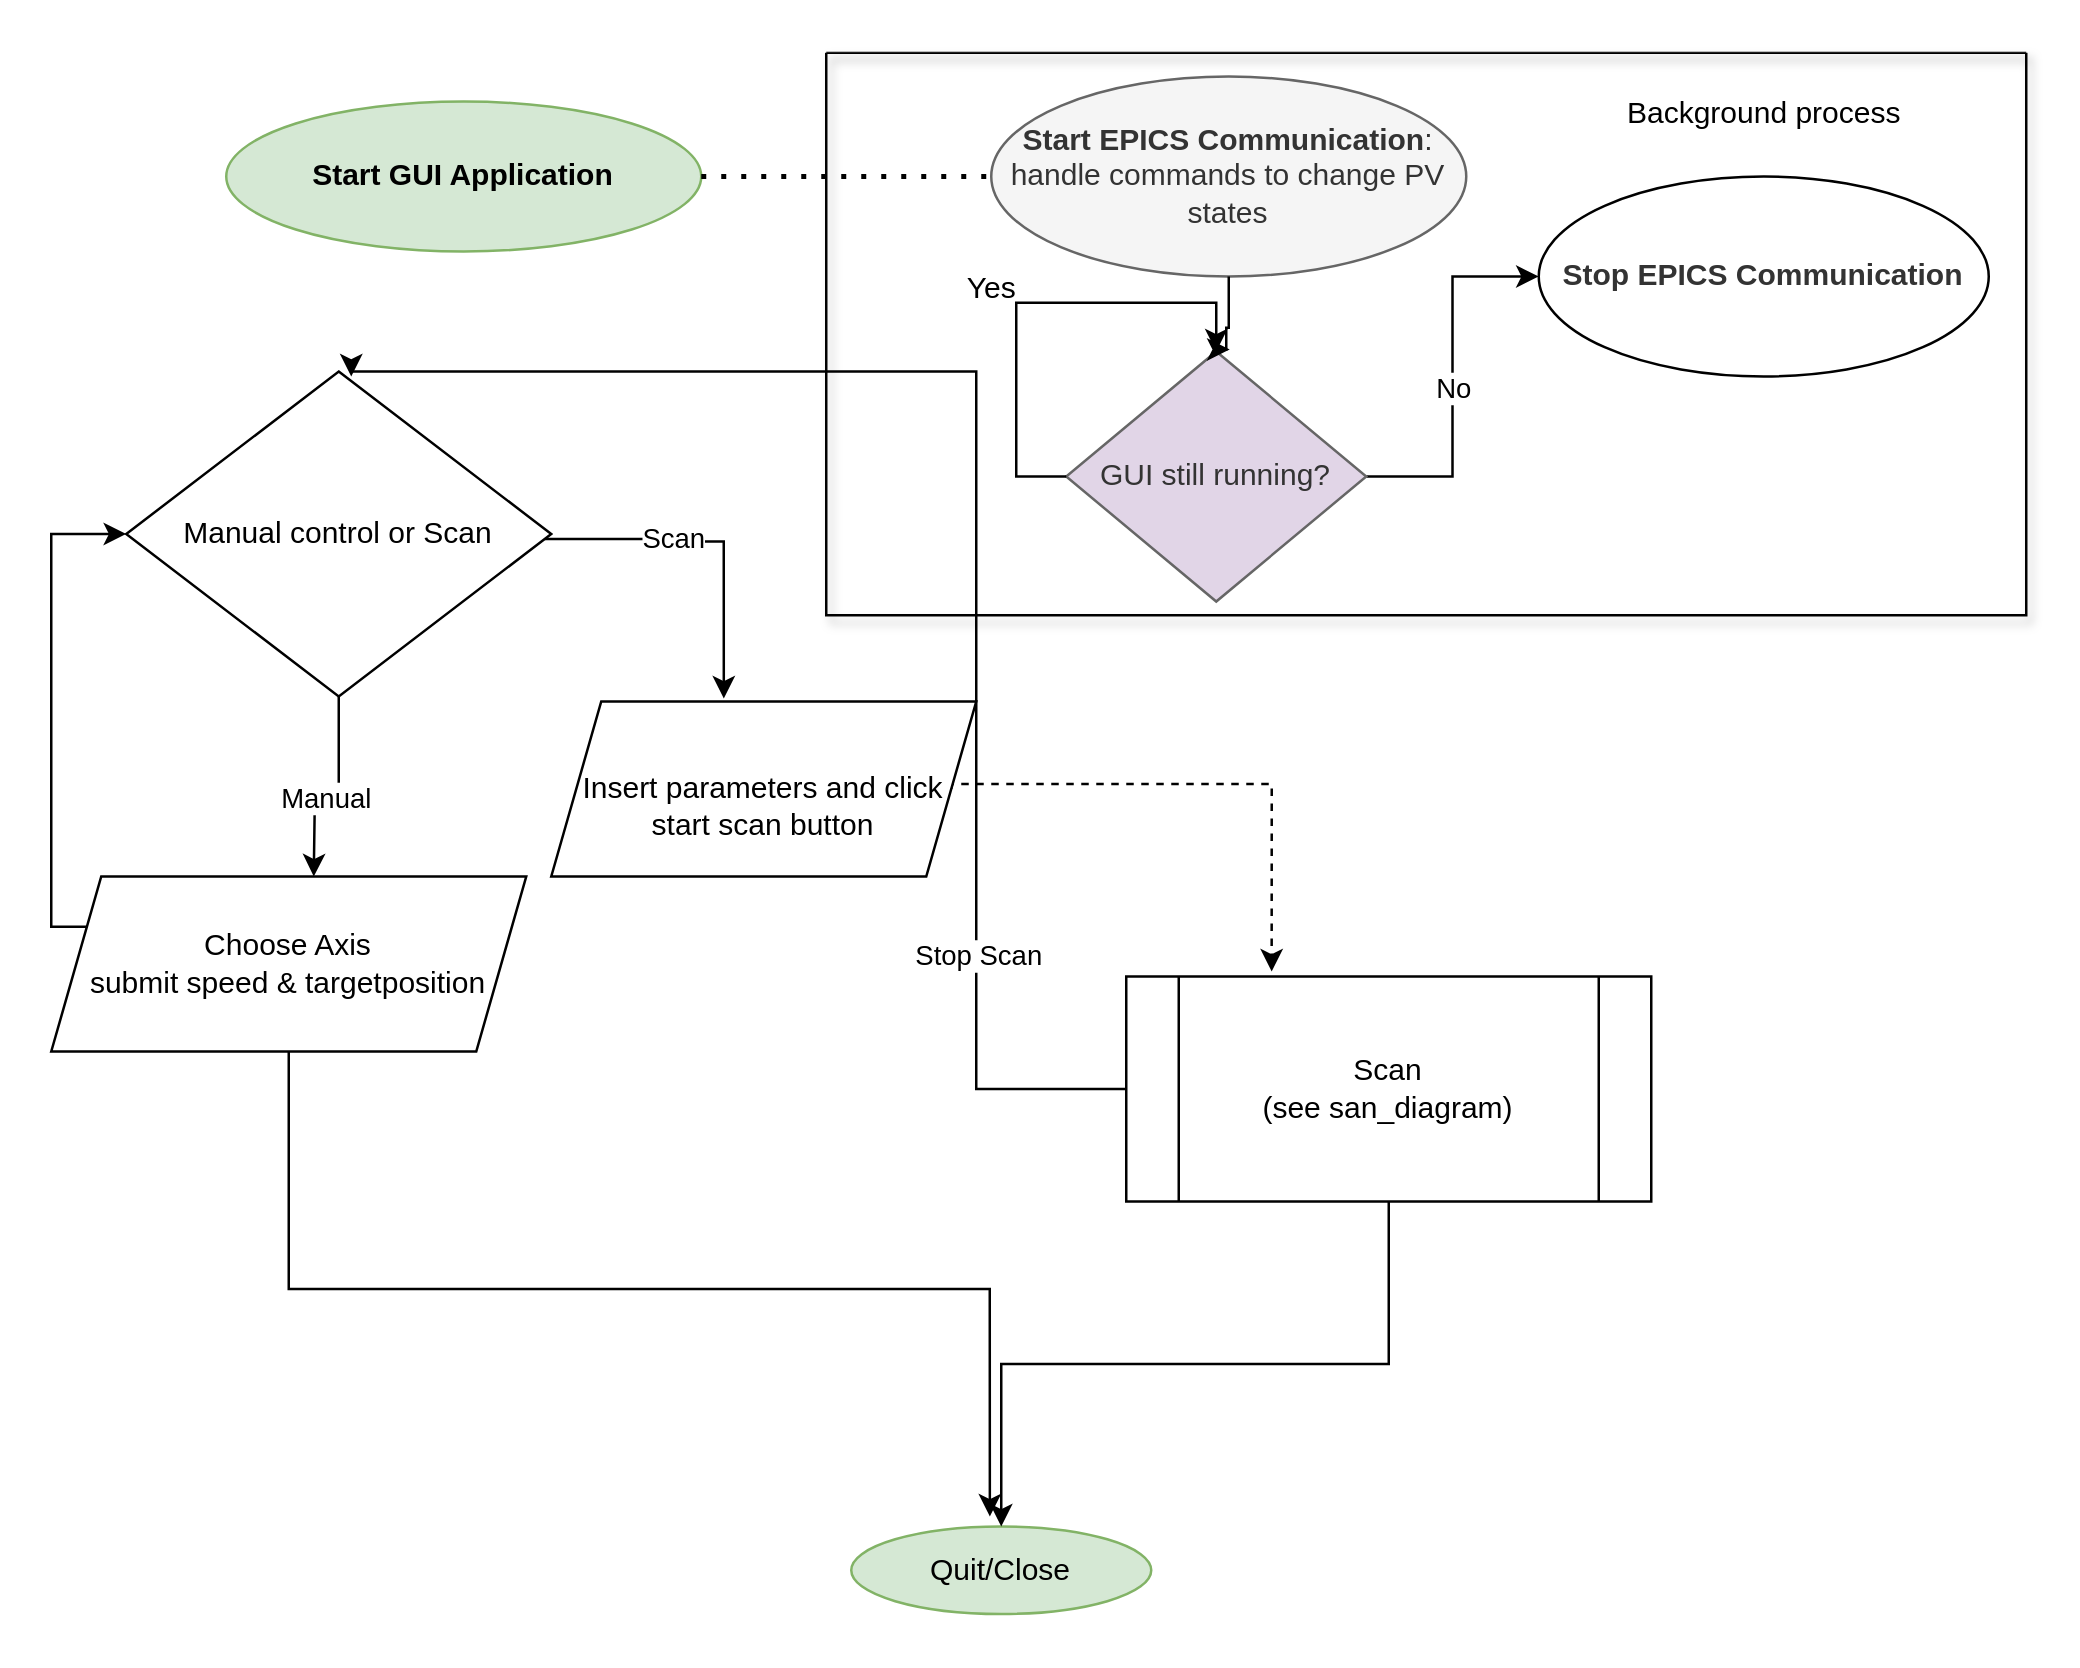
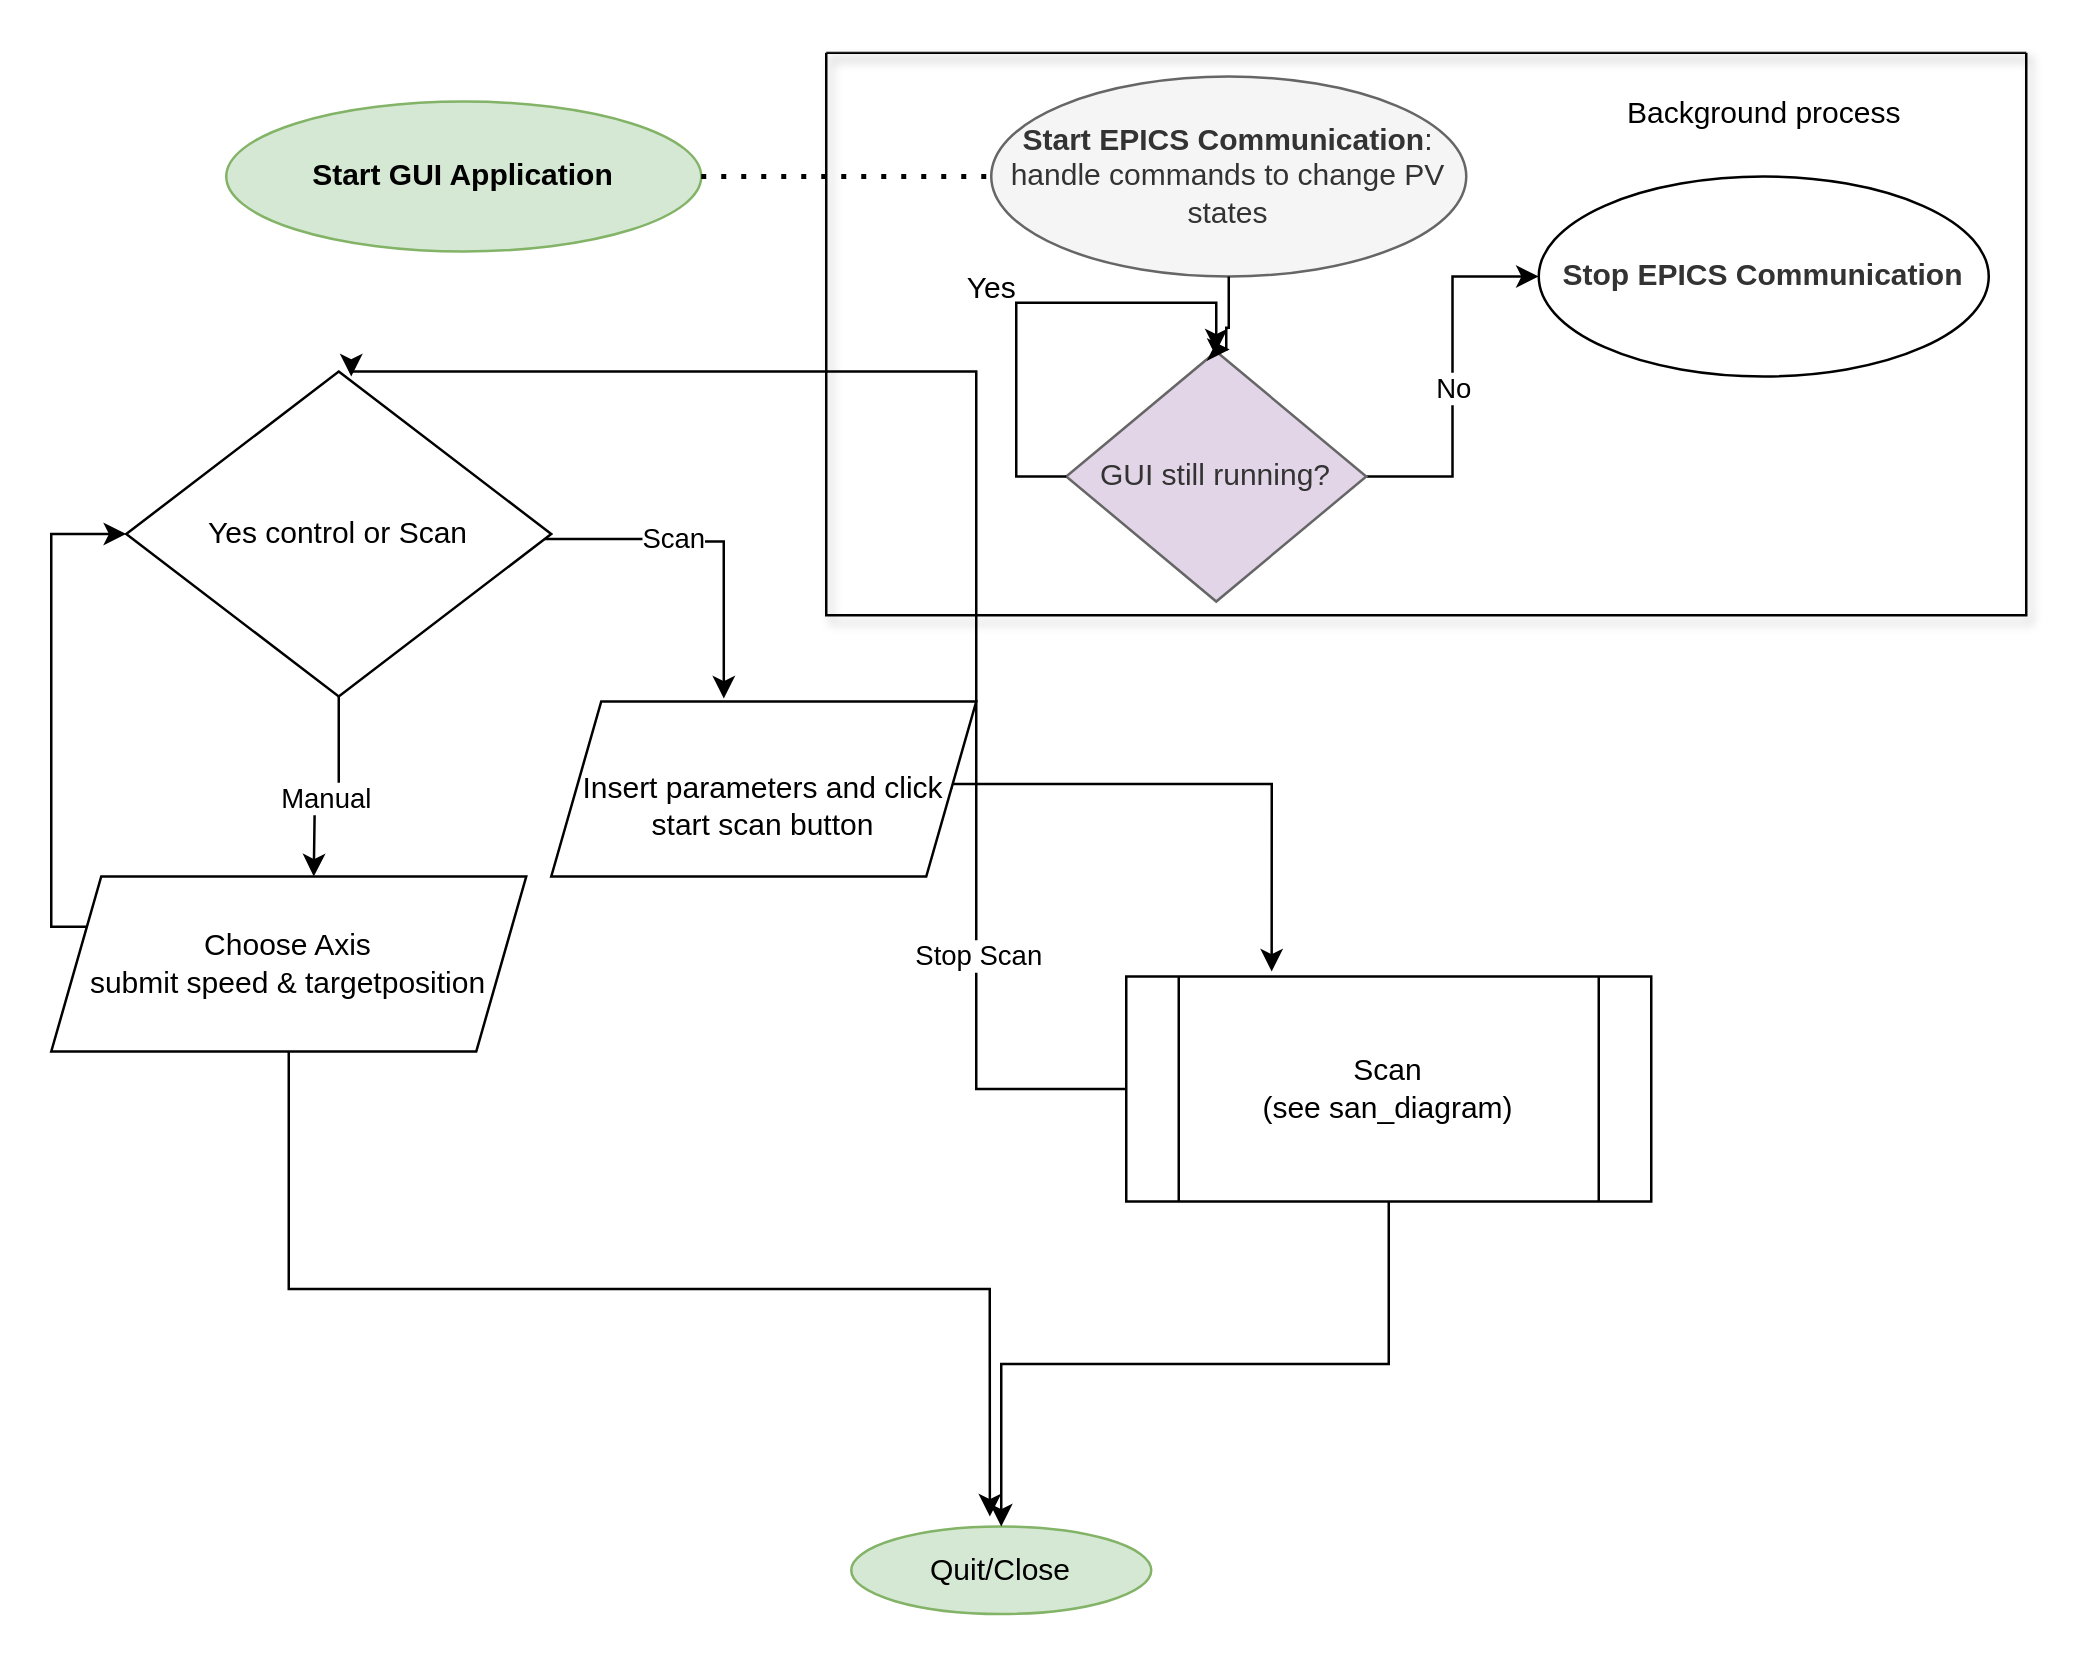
node "Manual control or Scan": label "Manual control or Scan" -> "Yes control or Scan"
edge "Insert parameters and click start scan button" -> "Scan (see san_diagram)": style dashed -> solid
